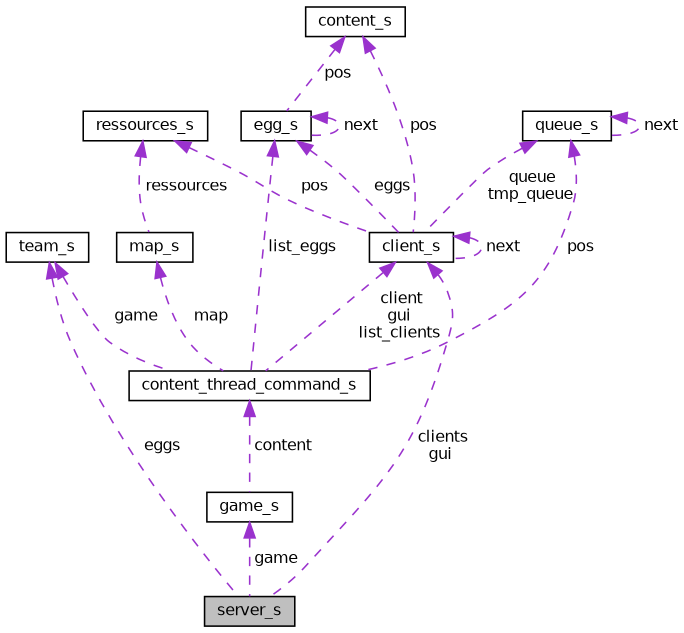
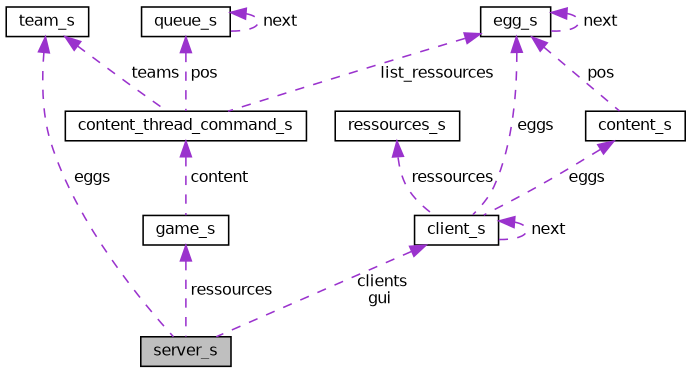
edge "egg_s" -> "content_s": reversed
edge "client_s" -> "content_s": label " pos" -> " eggs"
edge "client_s" -> "queue_s": removed, label "queue tmp_queue"
edge "client_s" -> "ressources_s": label " pos" -> " ressources"
node "map_s": removed
edge "content_thread_command_s" -> "egg_s": label " list_eggs" -> " list_ressources"
edge "content_thread_command_s" -> "team_s": label " game" -> " teams"
edge "content_thread_command_s" -> "client_s": removed, label "client gui list_clients"
edge "server_s" -> "game_s": label " game" -> " ressources"
